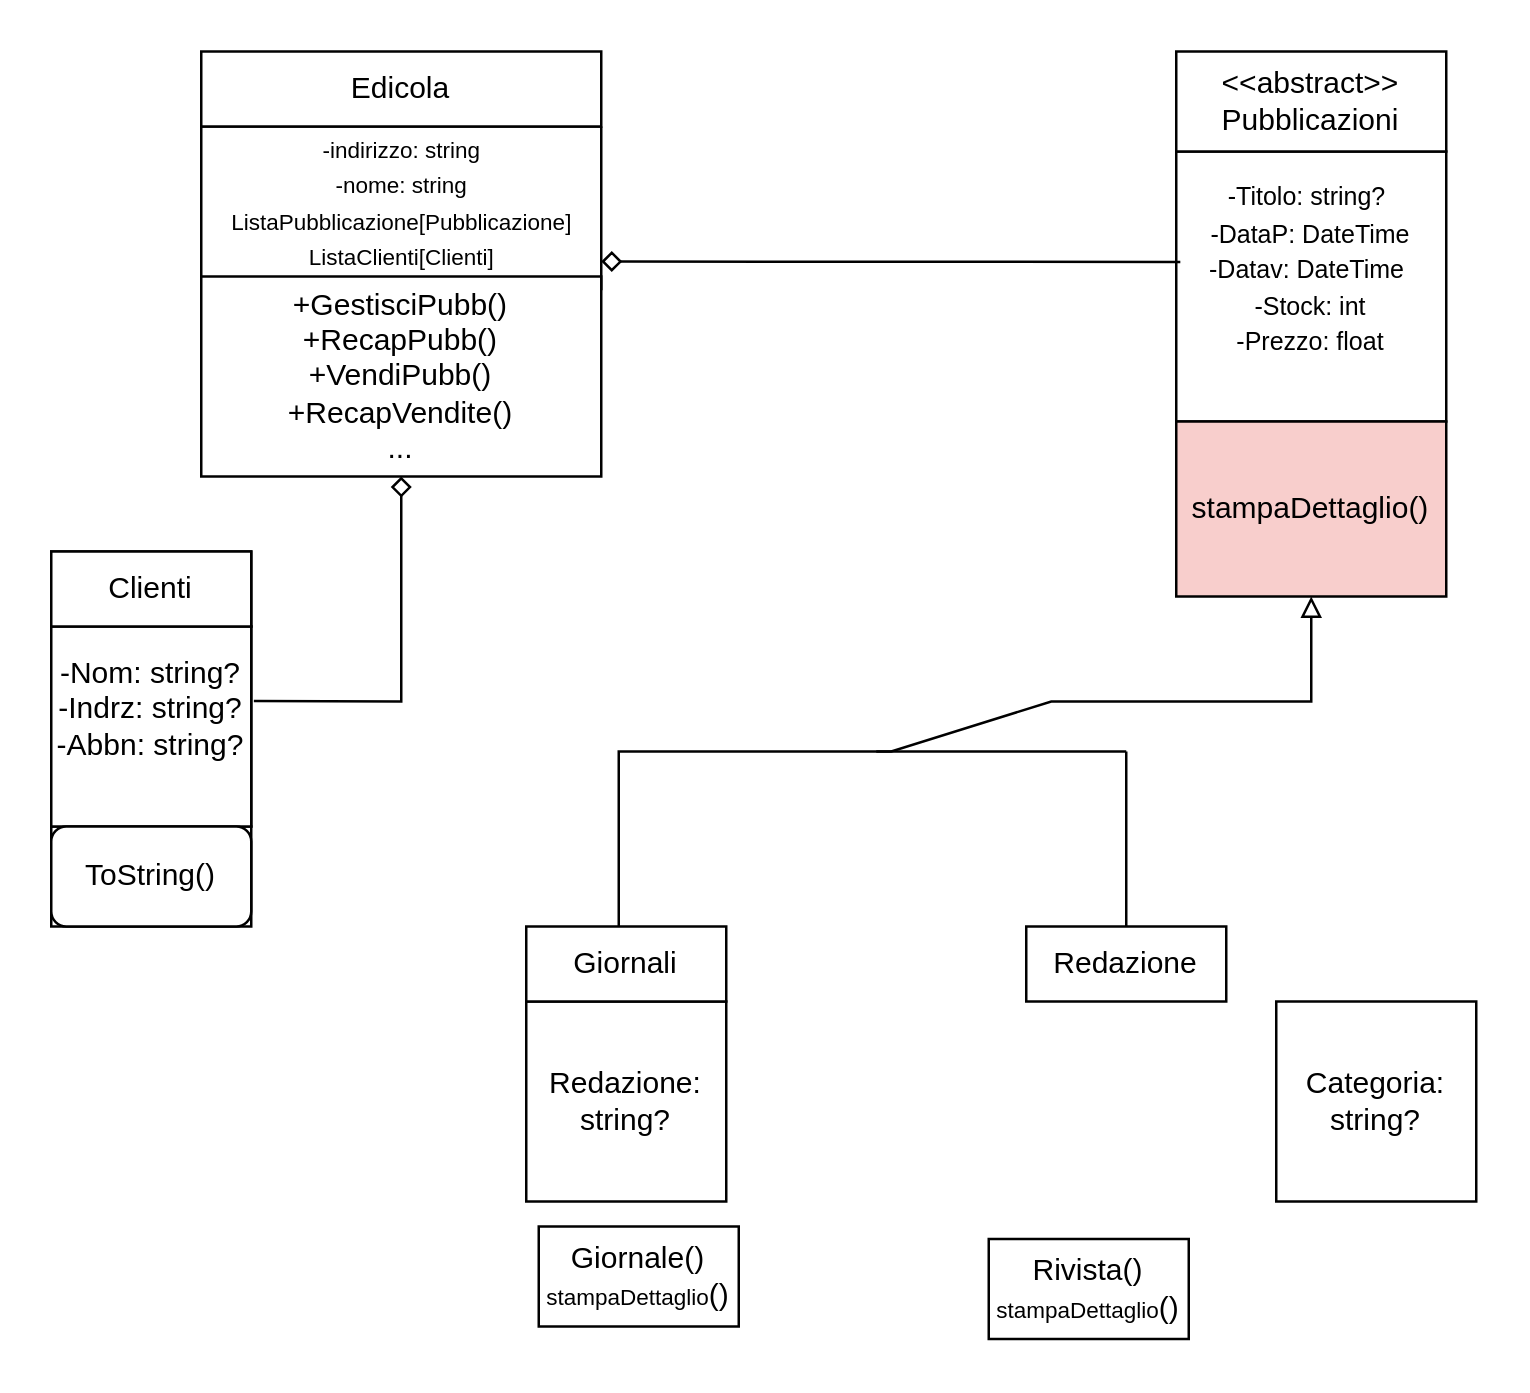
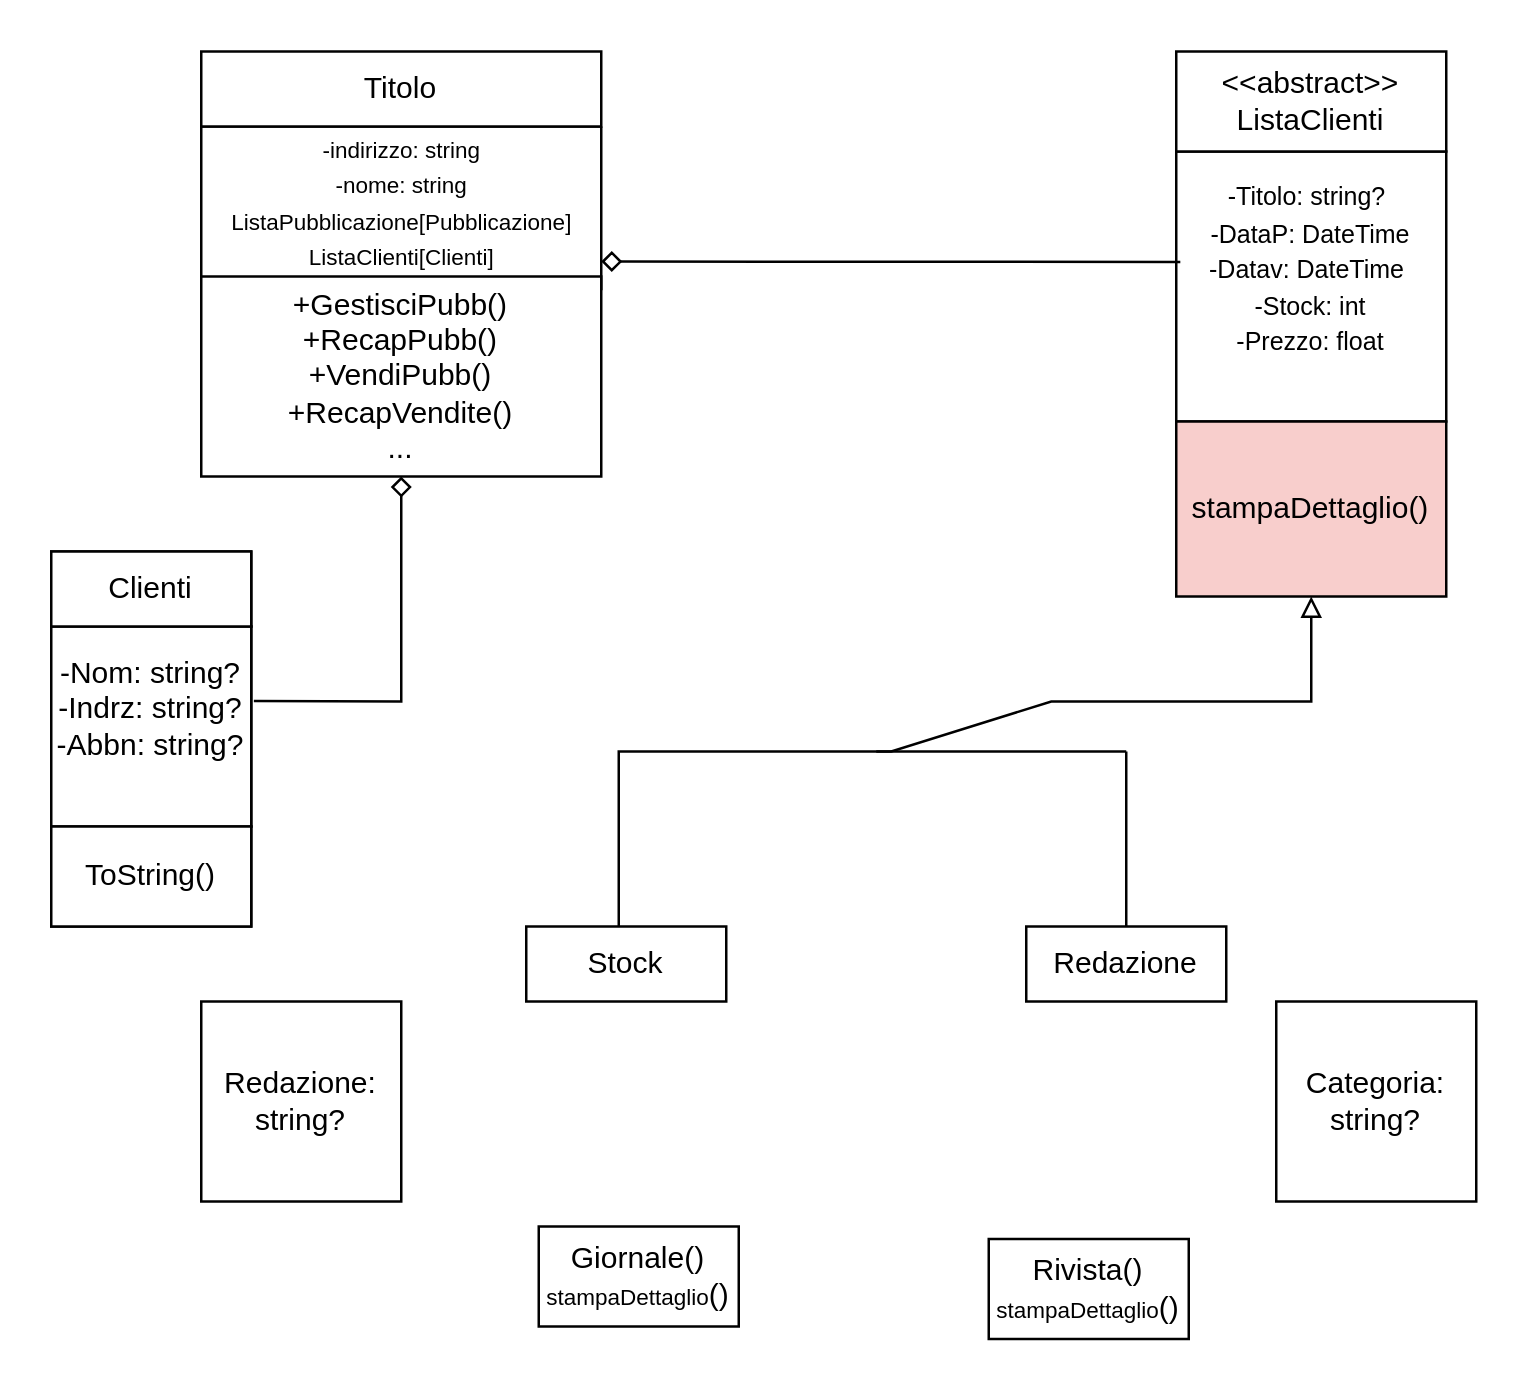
node "Edicola": label "Edicola" -> "Titolo"
node "<<abstract>> Pubblicazioni": label "<<abstract>> Pubblicazioni" -> "<<abstract>> ListaClienti"
node "ToString()": shape rounded rectangle -> rectangle
node "Giornali": label "Giornali" -> "Stock"
node "Redazione: string?": moved (626, 1101) -> (301, 1101)
